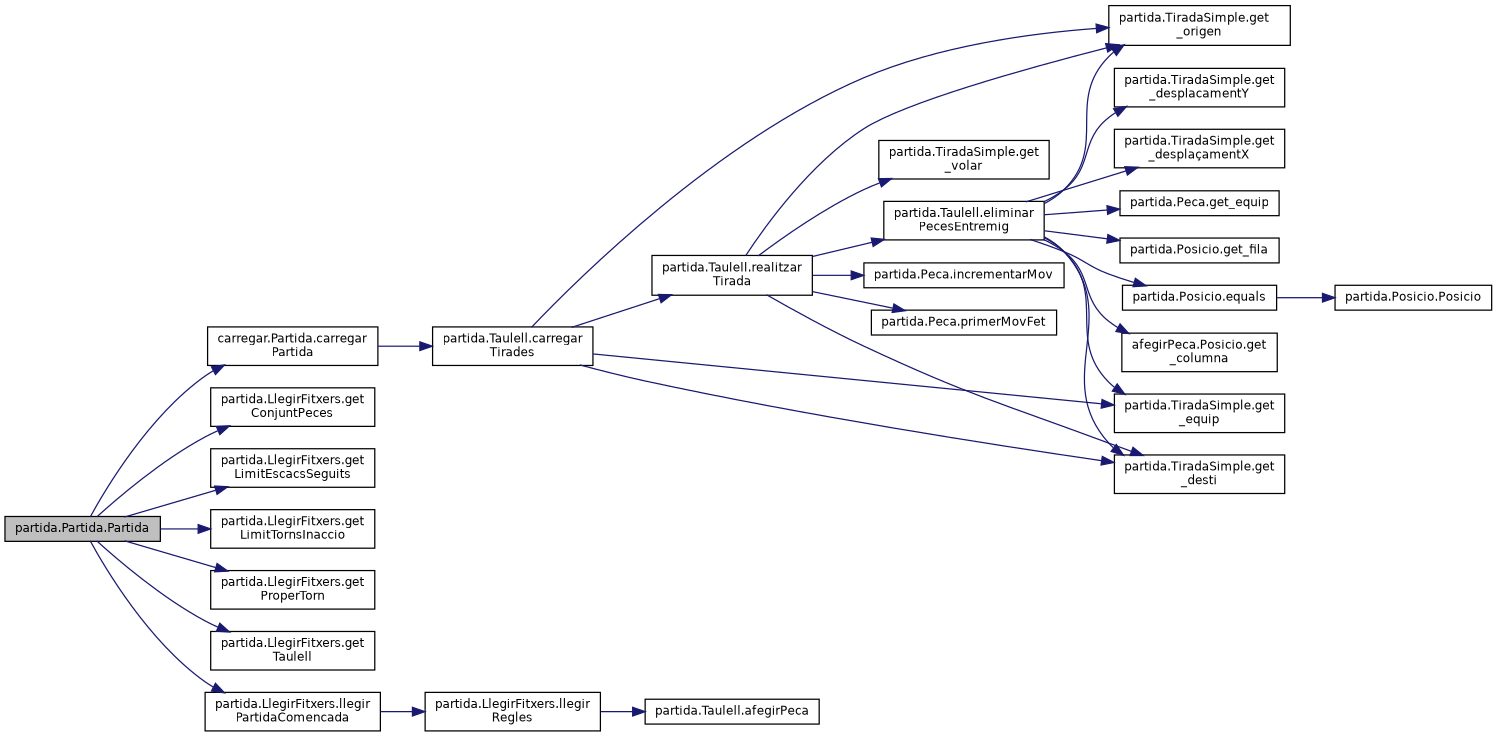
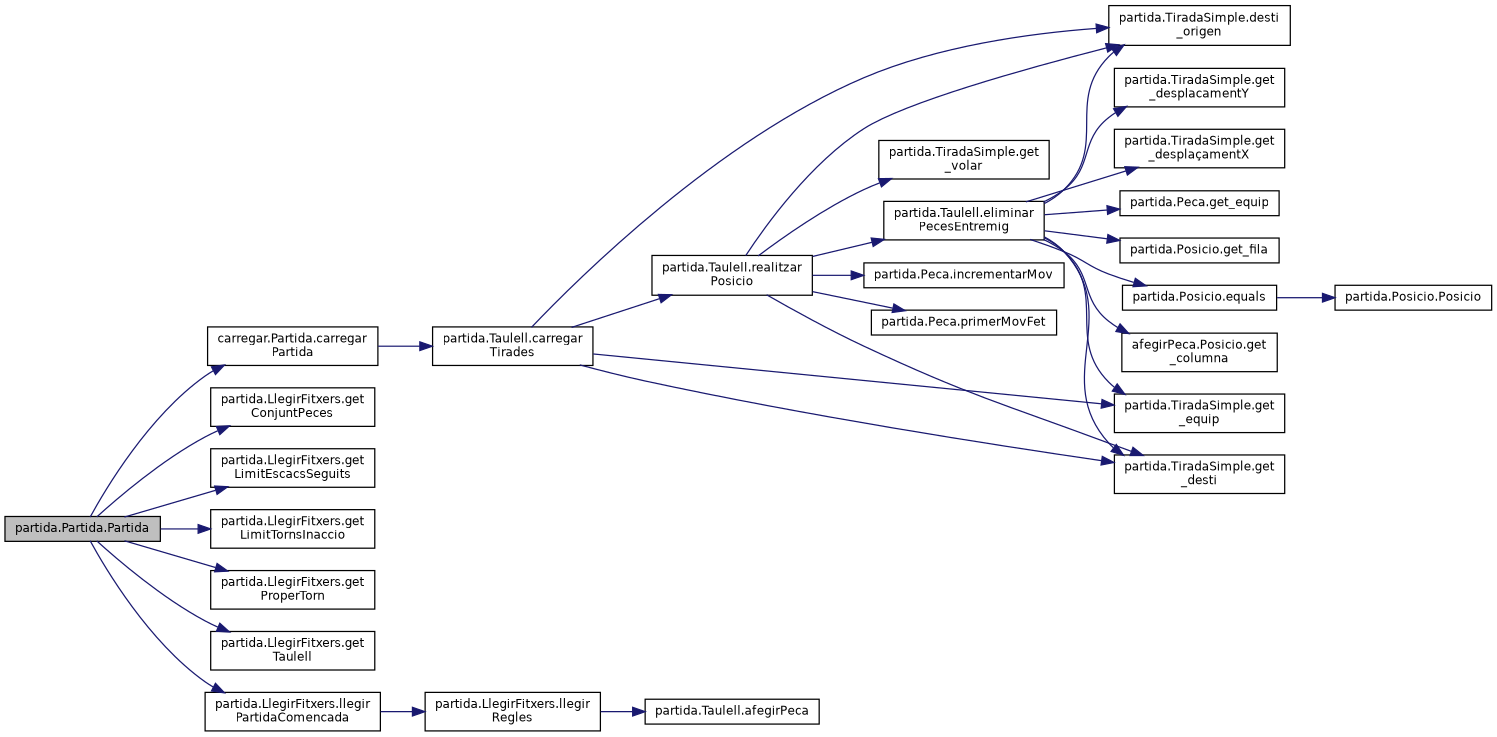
node "partida.TiradaSimple.get _origen": label "partida.TiradaSimple.get _origen" -> "partida.TiradaSimple.desti _origen"
node "partida.Taulell.realitzar Tirada": label "partida.Taulell.realitzar Tirada" -> "partida.Taulell.realitzar Posicio"
